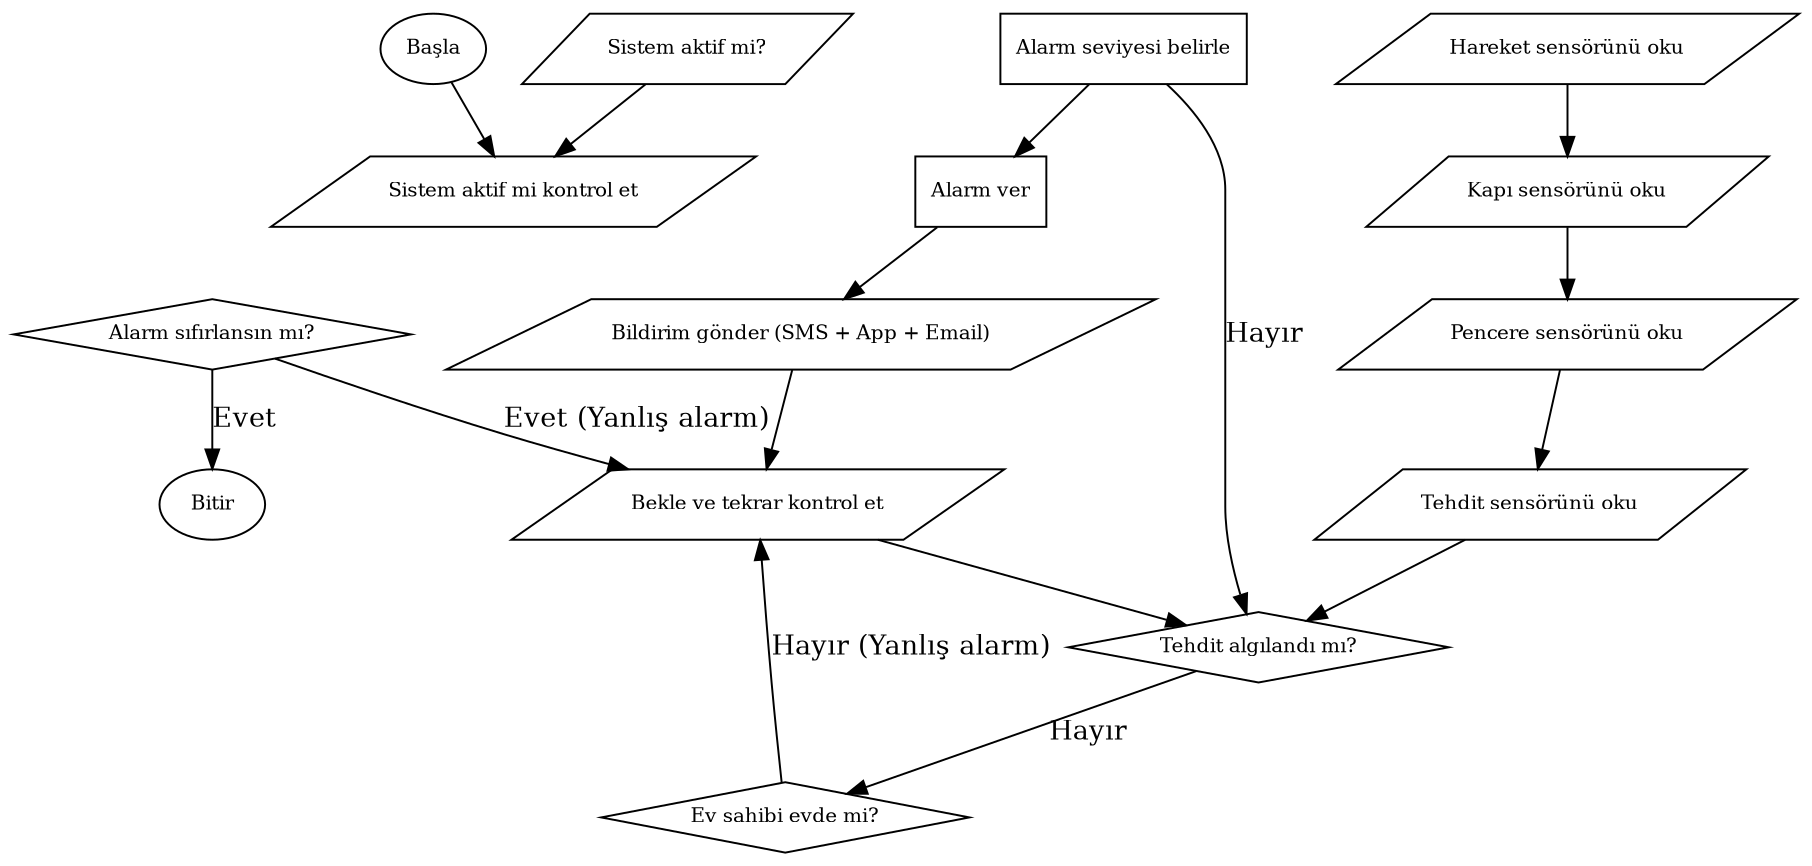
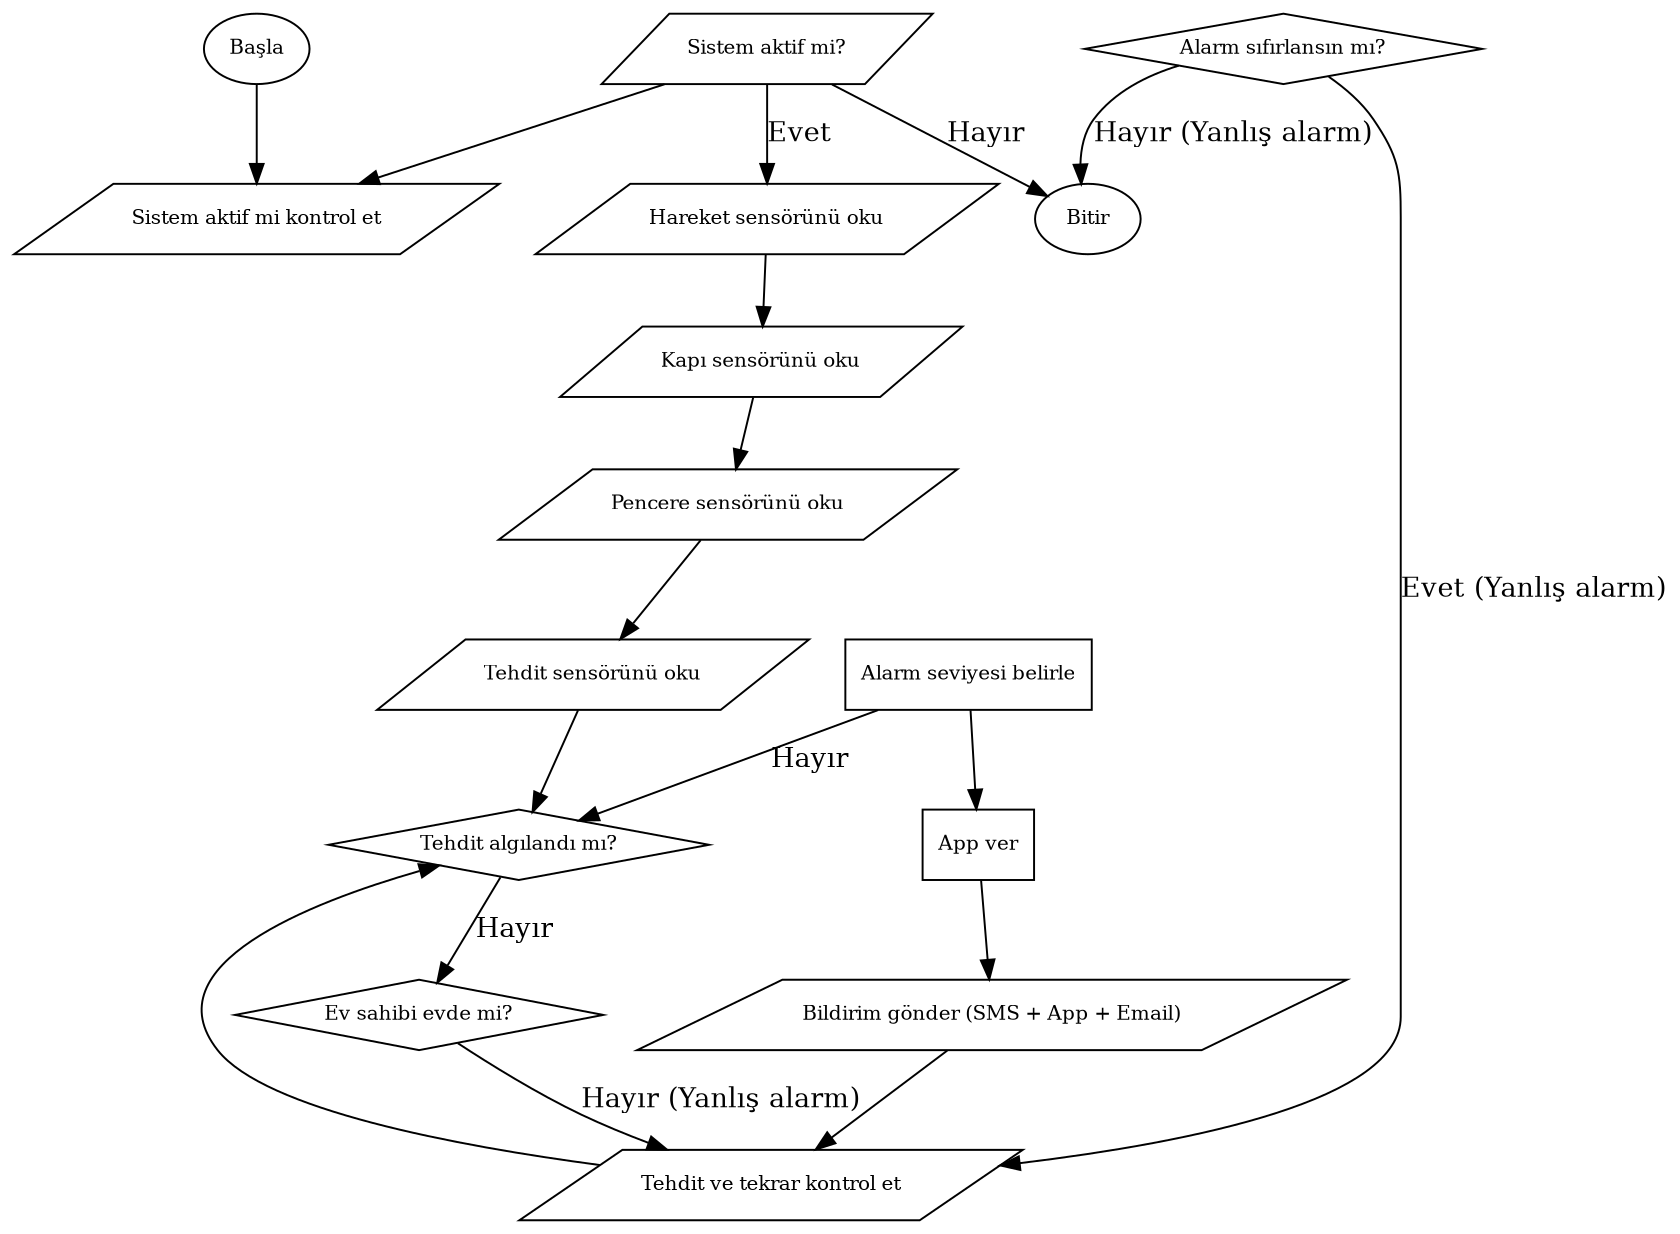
edge "Sistem aktif mi?" -> "Hareket sensörünü oku": added, label "Evet"
edge "Sistem aktif mi?" -> "Bitir": added, label "Hayır"
node "Alarm ver": label "Alarm ver" -> "App ver"
edge "Alarm sıfırlansın mı?" -> "Bitir": label "Evet" -> "Hayır (Yanlış alarm)"
node "Bekle ve tekrar kontrol et": label "Bekle ve tekrar kontrol et" -> "Tehdit ve tekrar kontrol et"
